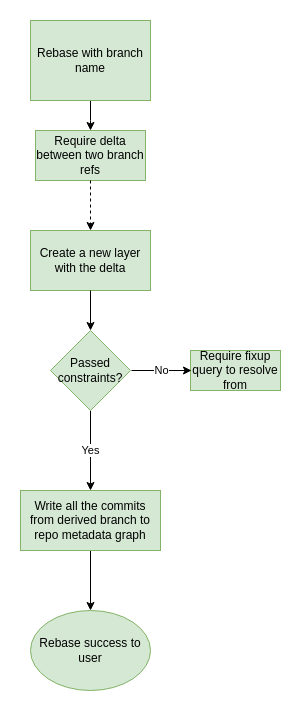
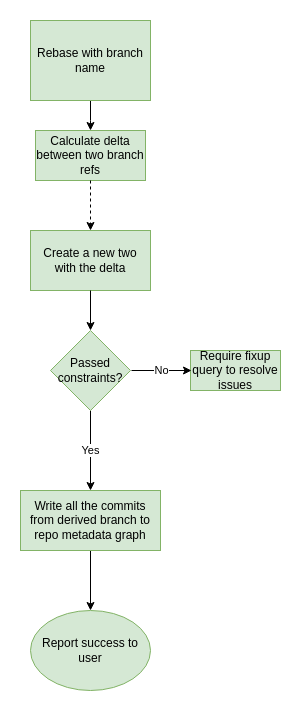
node "Require delta between two branch refs": label "Require delta between two branch refs" -> "Calculate delta between two branch refs"
node "Create a new layer with the delta": label "Create a new layer with the delta" -> "Create a new two with the delta"
node "Require fixup query to resolve from": label "Require fixup query to resolve from" -> "Require fixup query to resolve issues"
node "Rebase success to user": label "Rebase success to user" -> "Report success to user"
